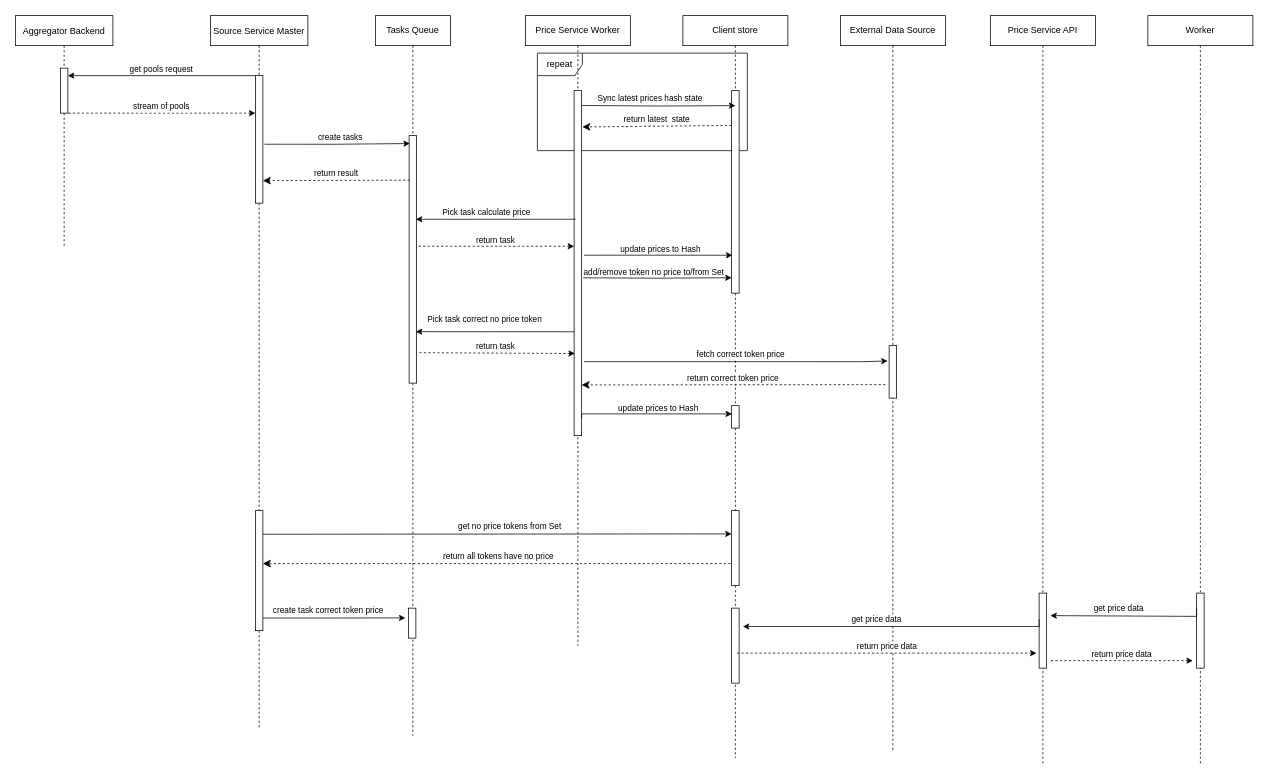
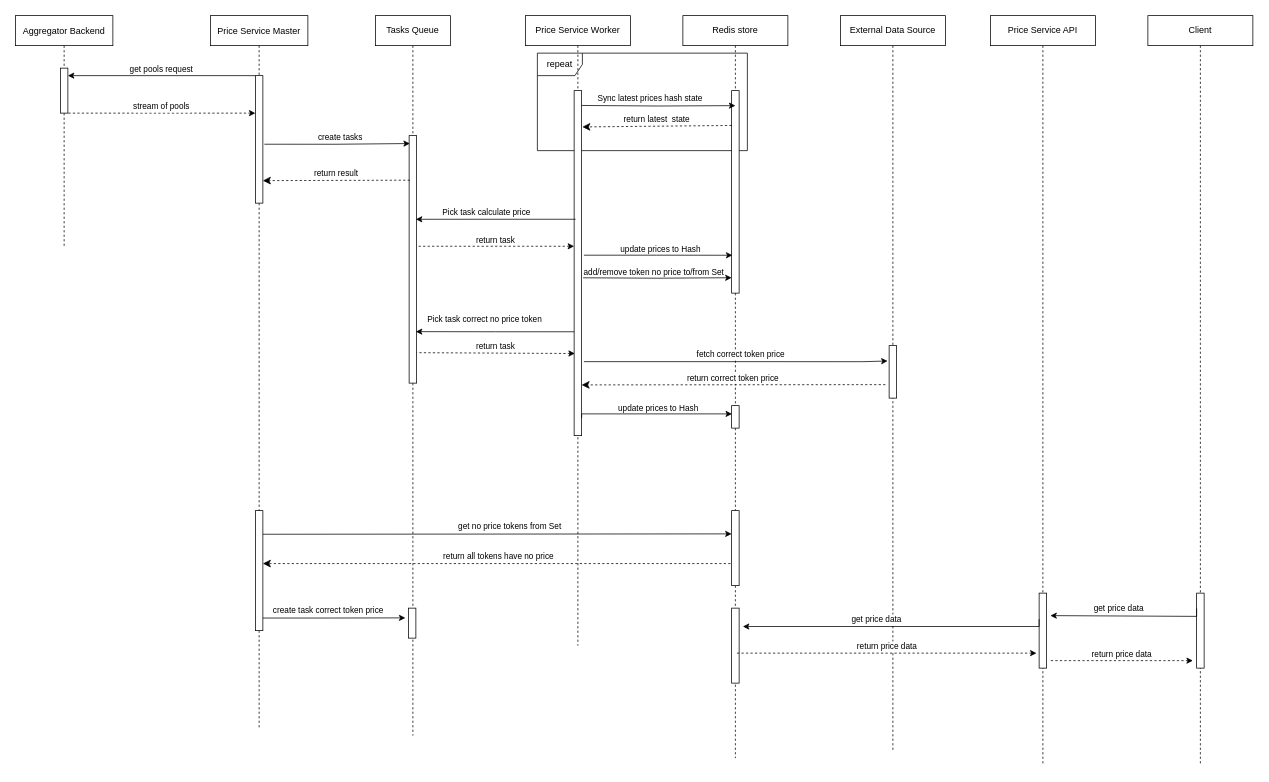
node "Client store": label "Client store" -> "Redis store"
node "Worker": label "Worker" -> "Client"
node "Source Service Master": label "Source Service Master" -> "Price Service Master"
